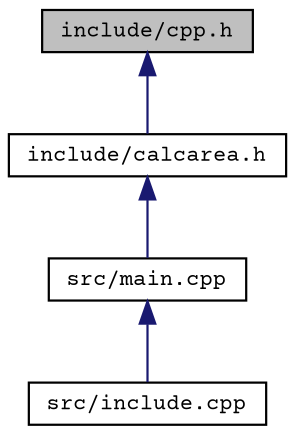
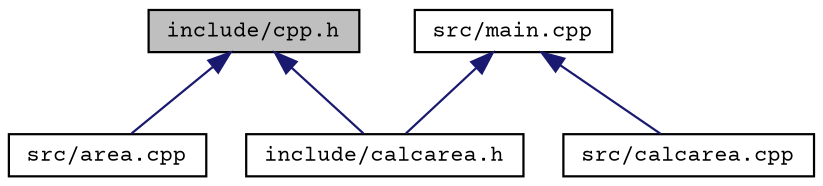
node "src/area.cpp": added
edge "src/main.cpp" -> "include/calcarea.h": reversed
node "src/include.cpp": label "src/include.cpp" -> "src/calcarea.cpp"
